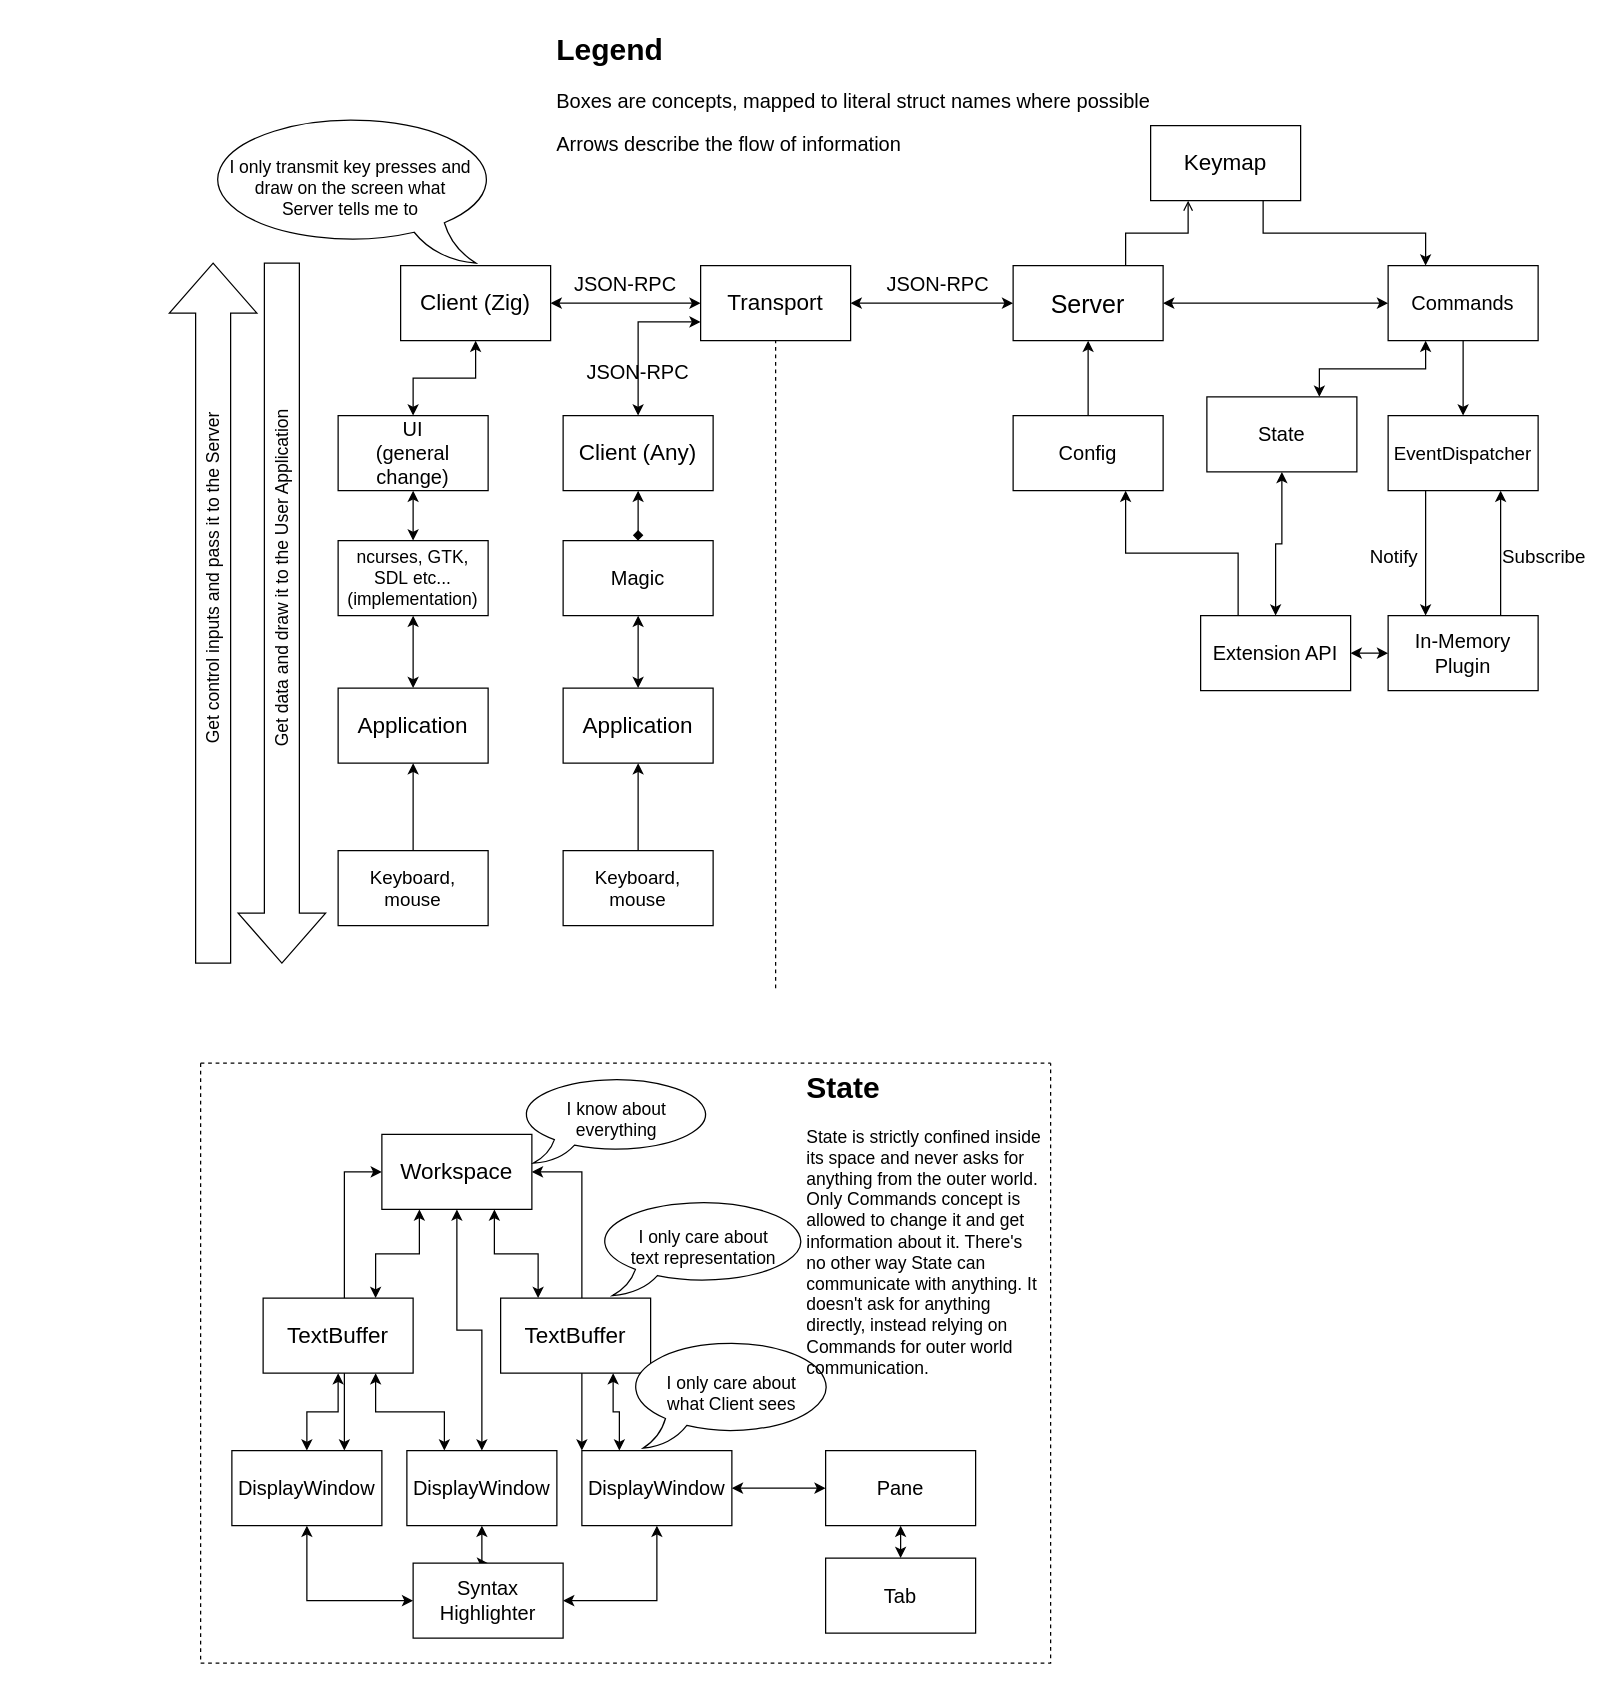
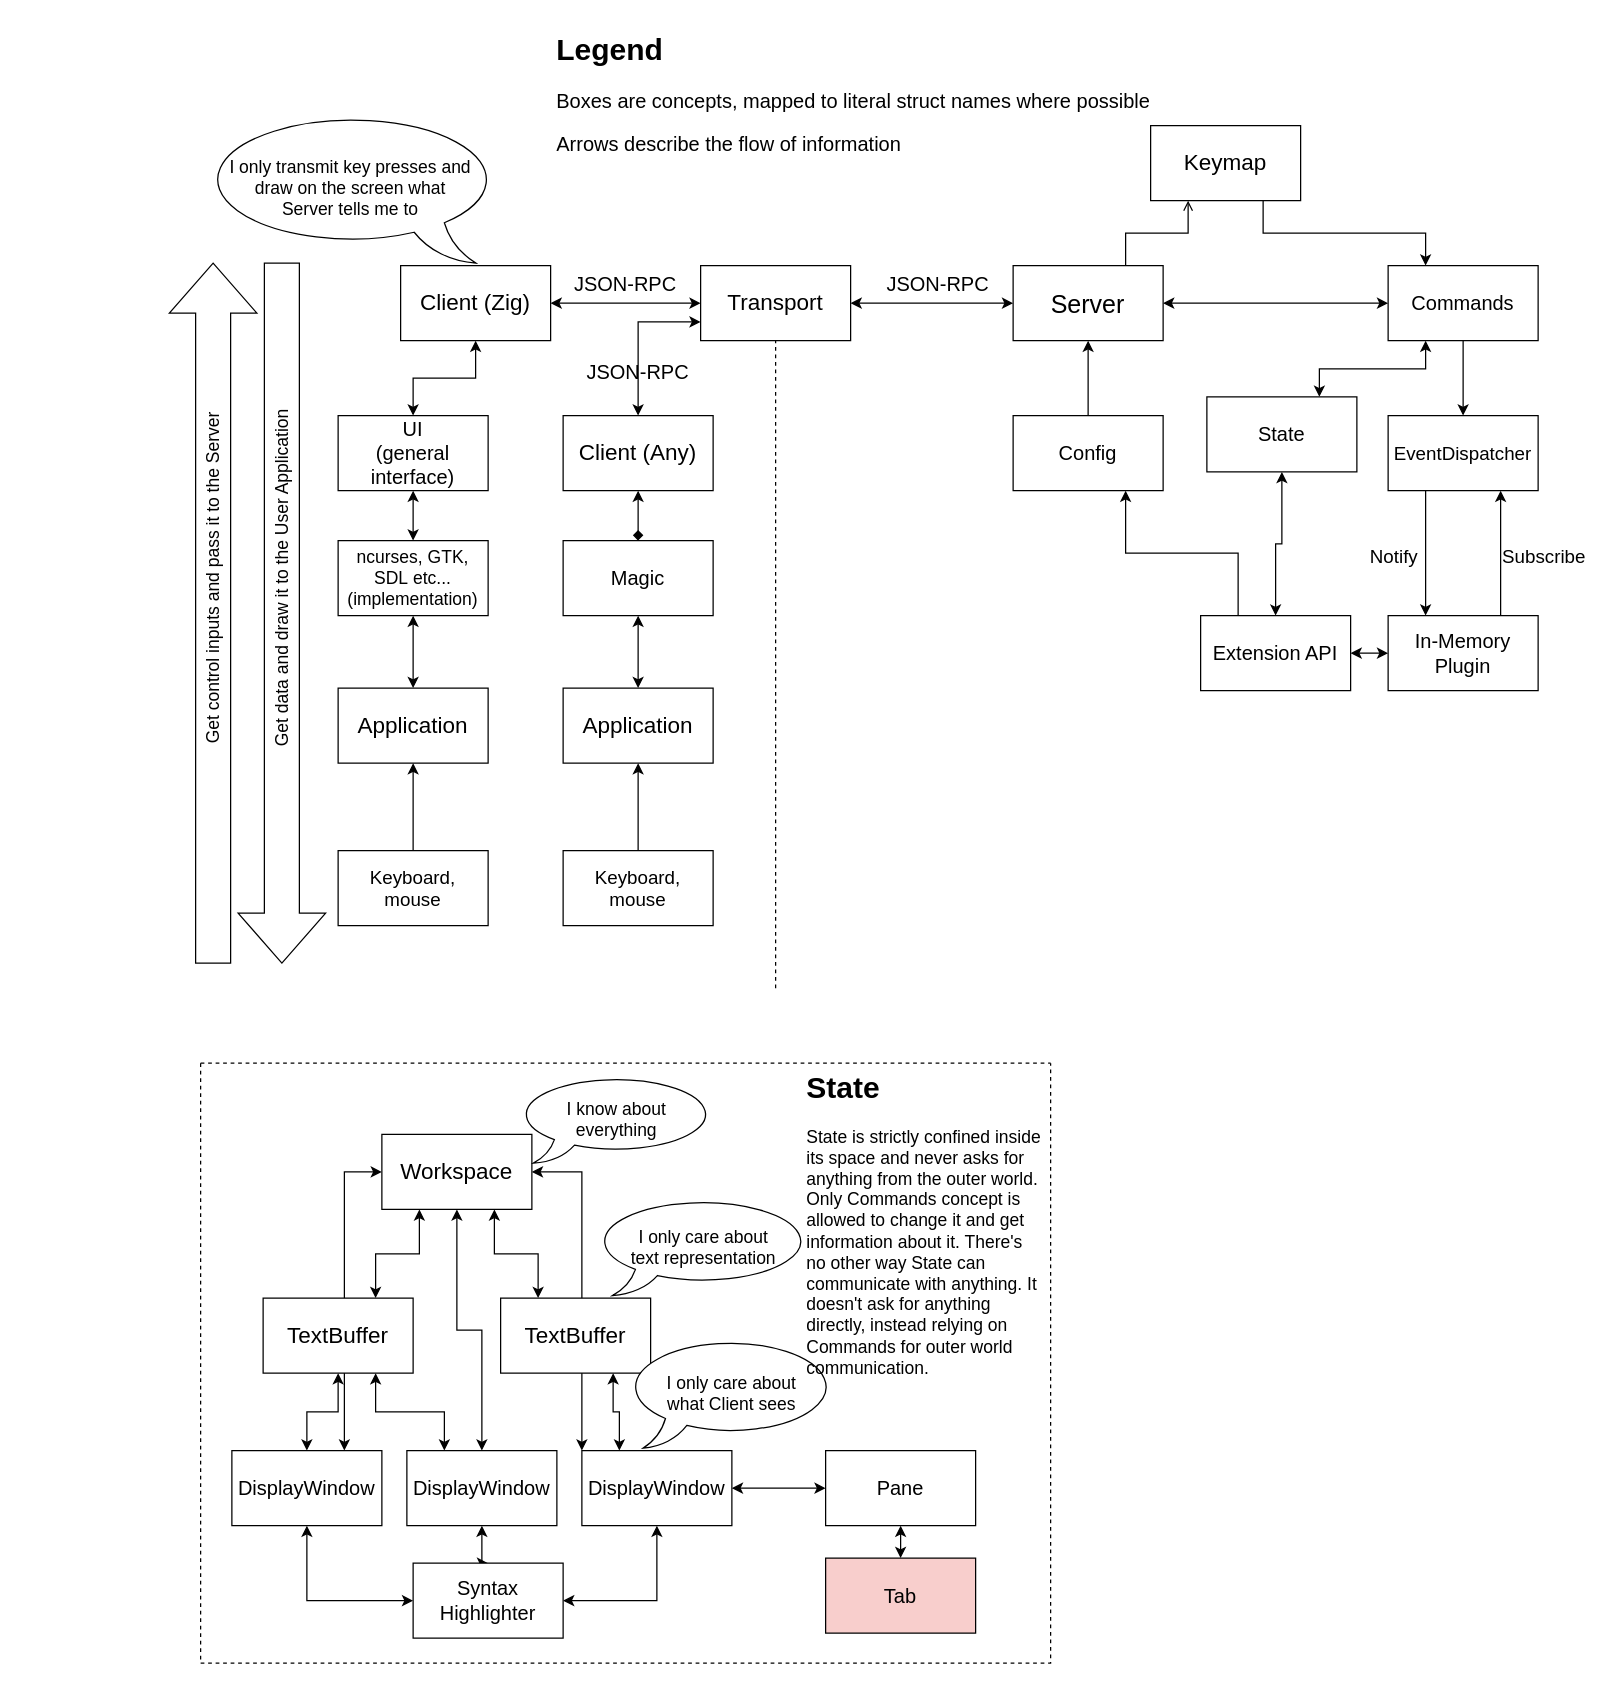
node "UI (general change)": label "UI (general change)" -> "UI (general interface)"
node "Tab": fillcolor #ffffff -> #f8cecc
